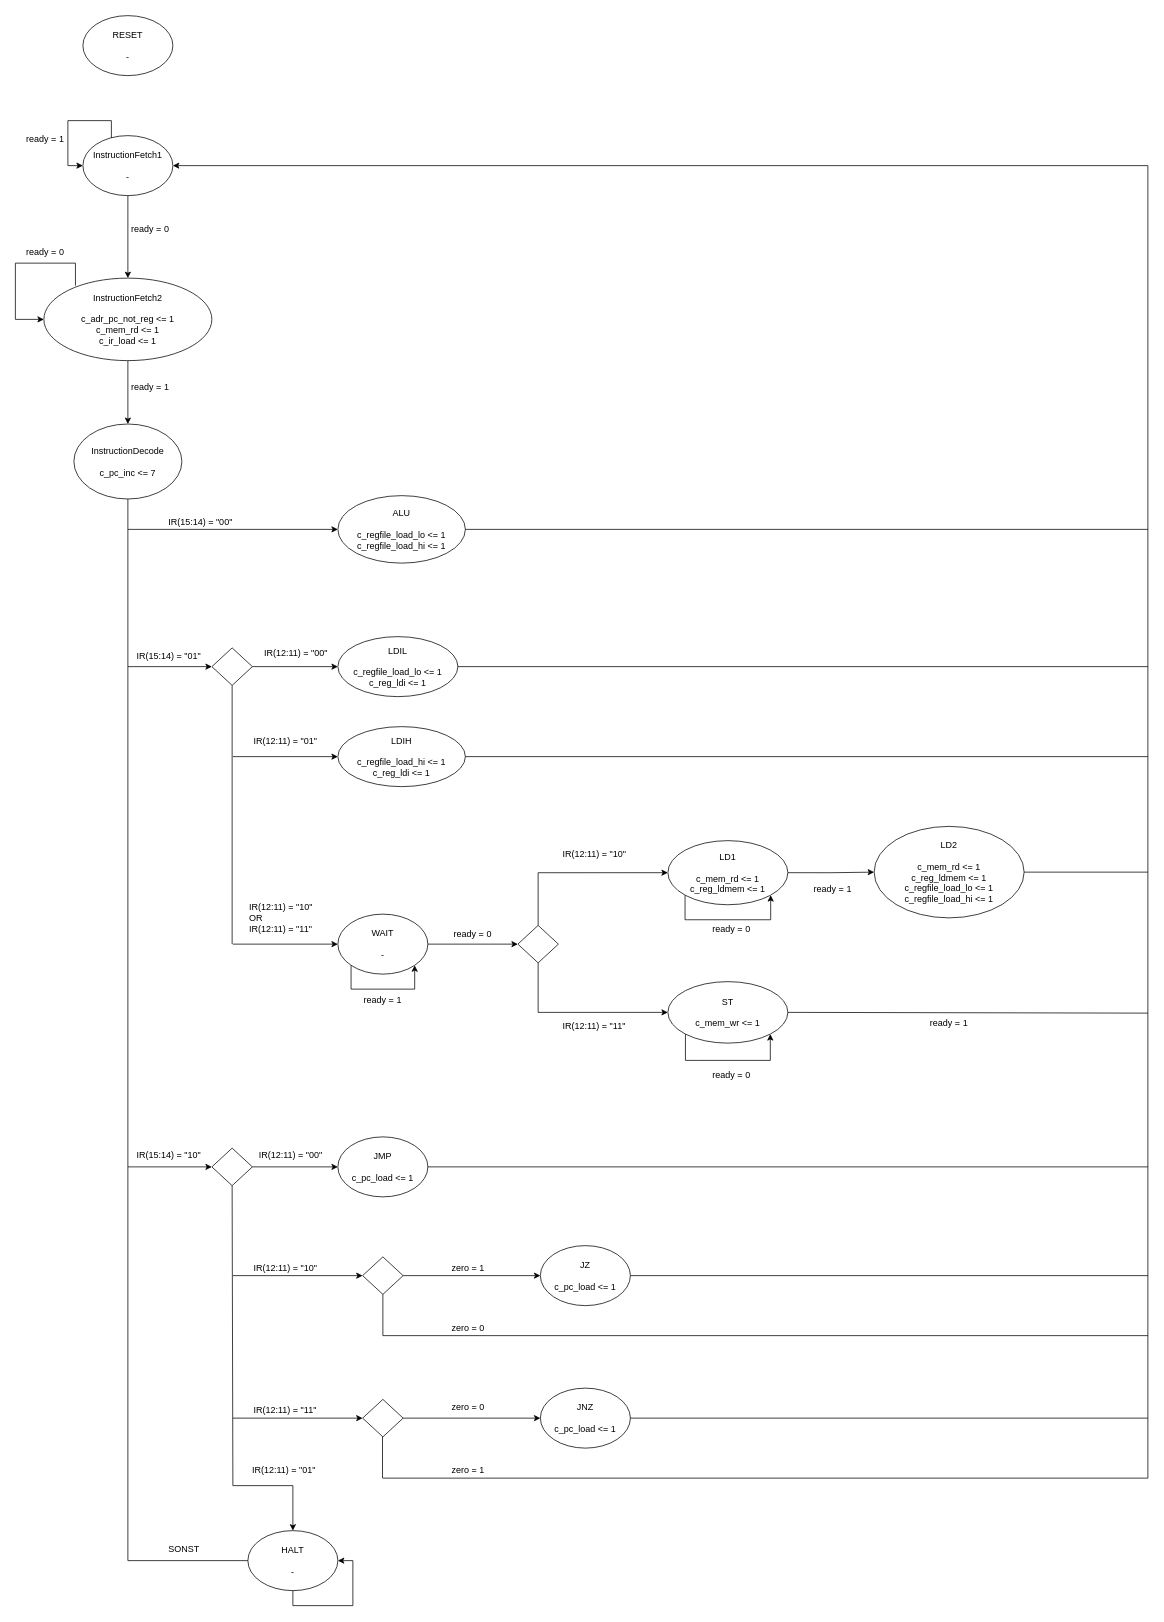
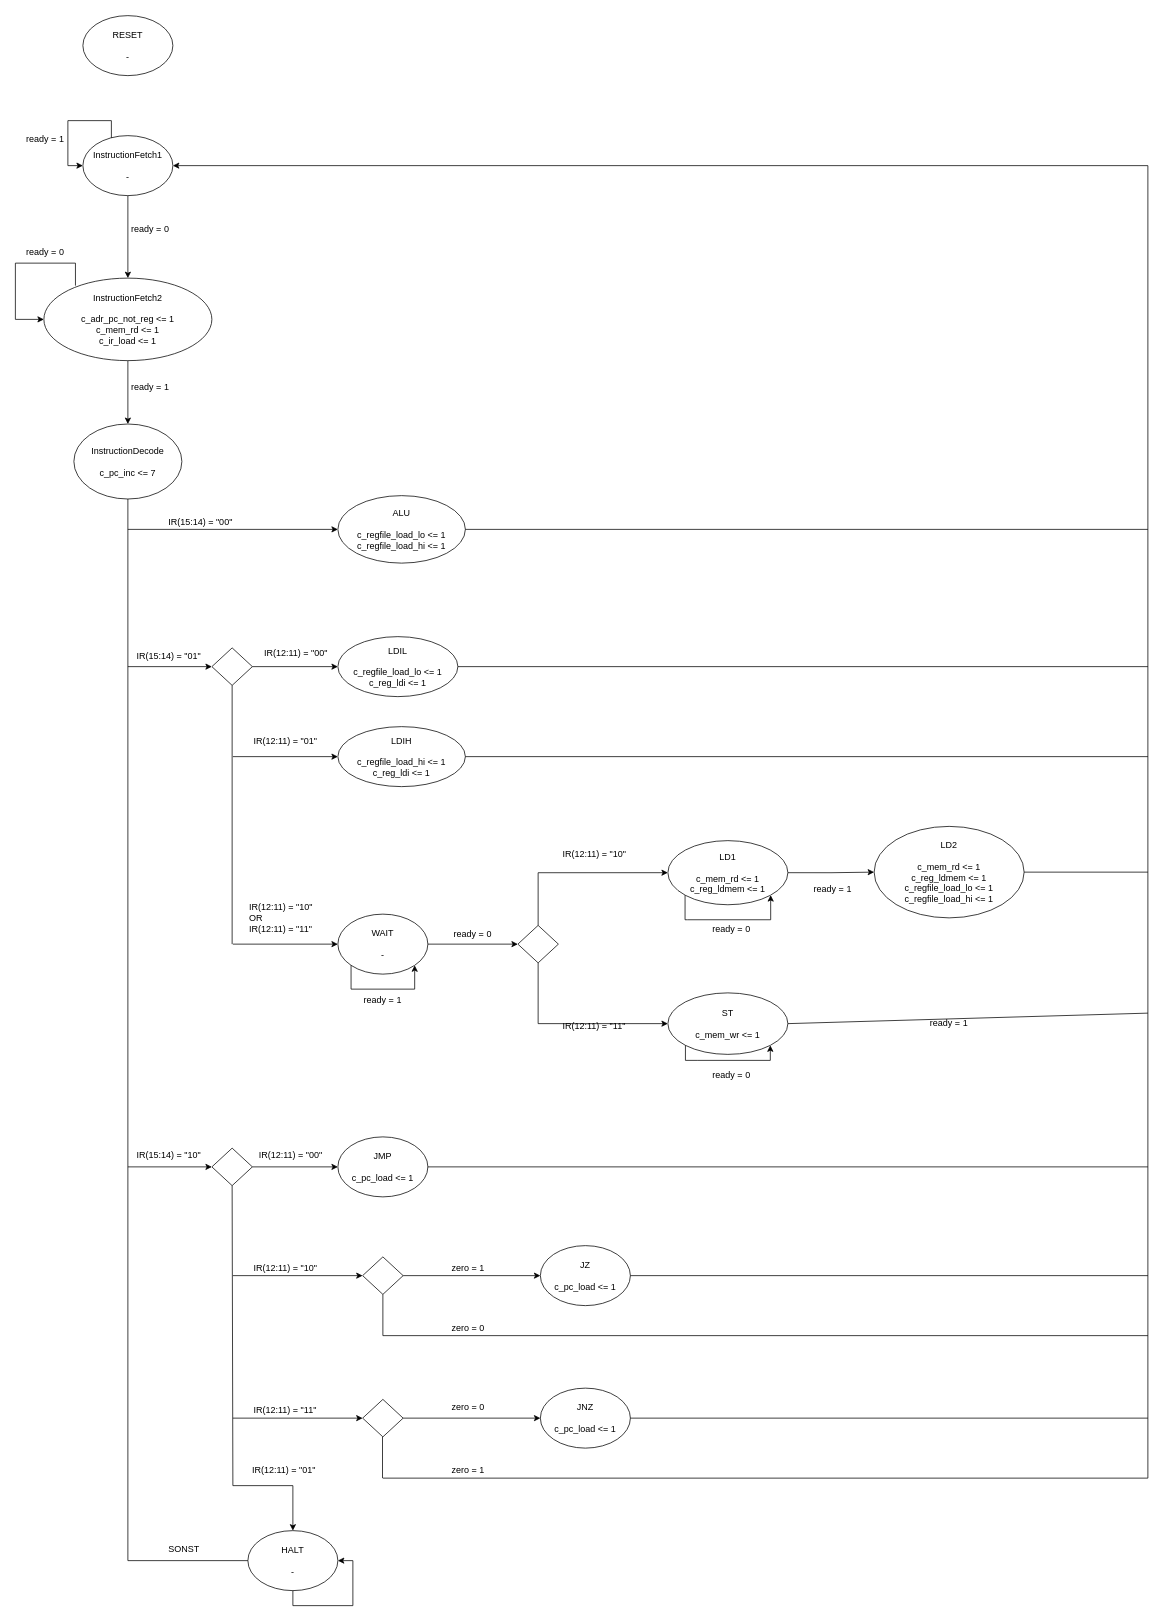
node "ST c_mem_wr <= 1": moved (728, 1012) -> (728, 1023)
